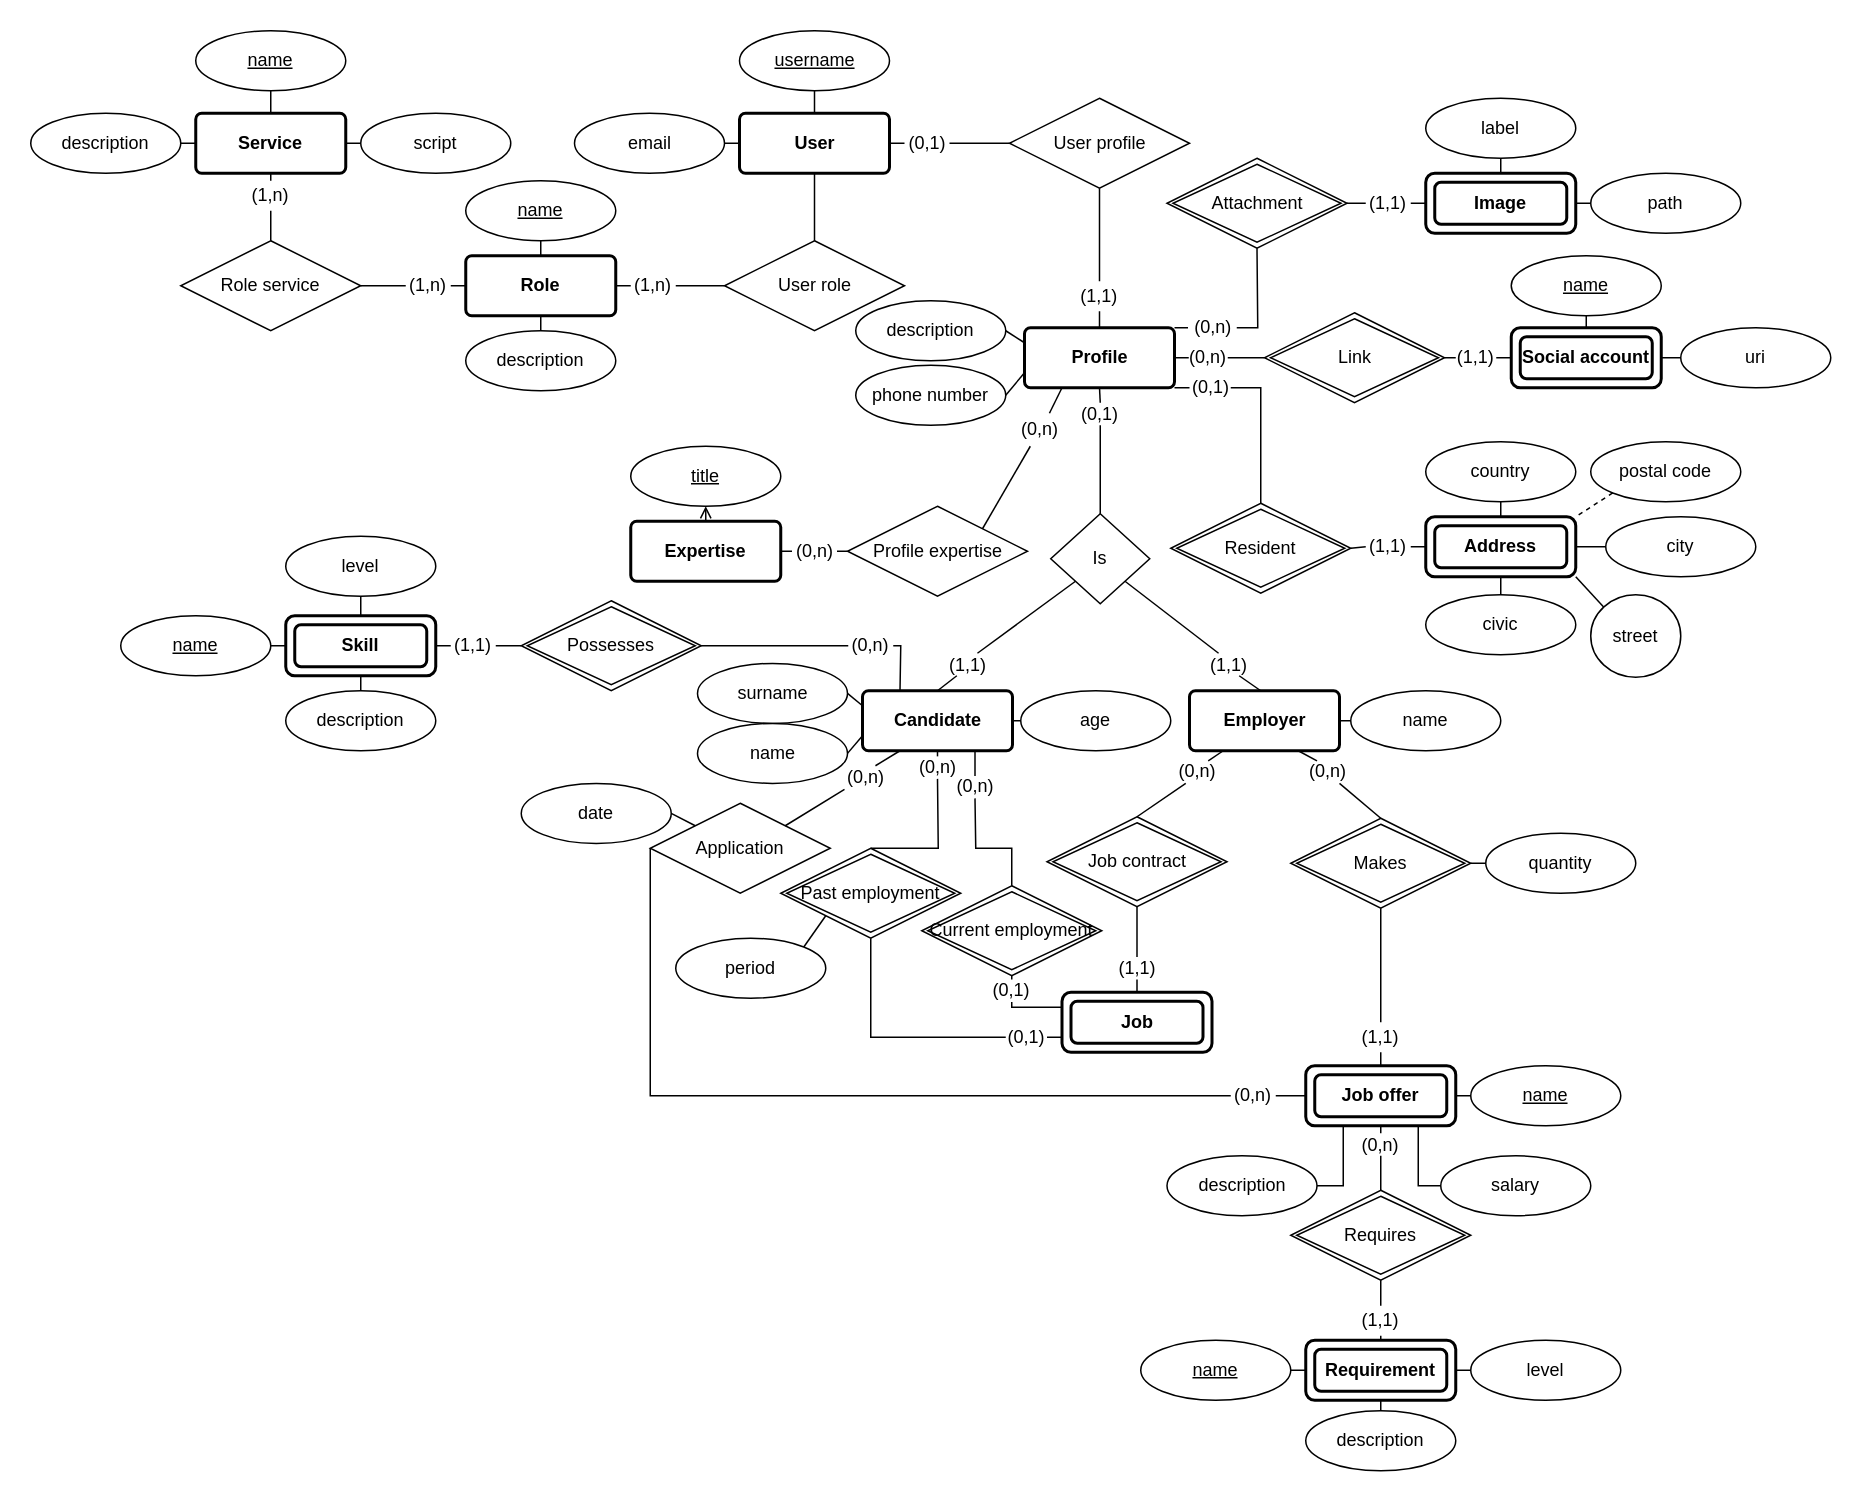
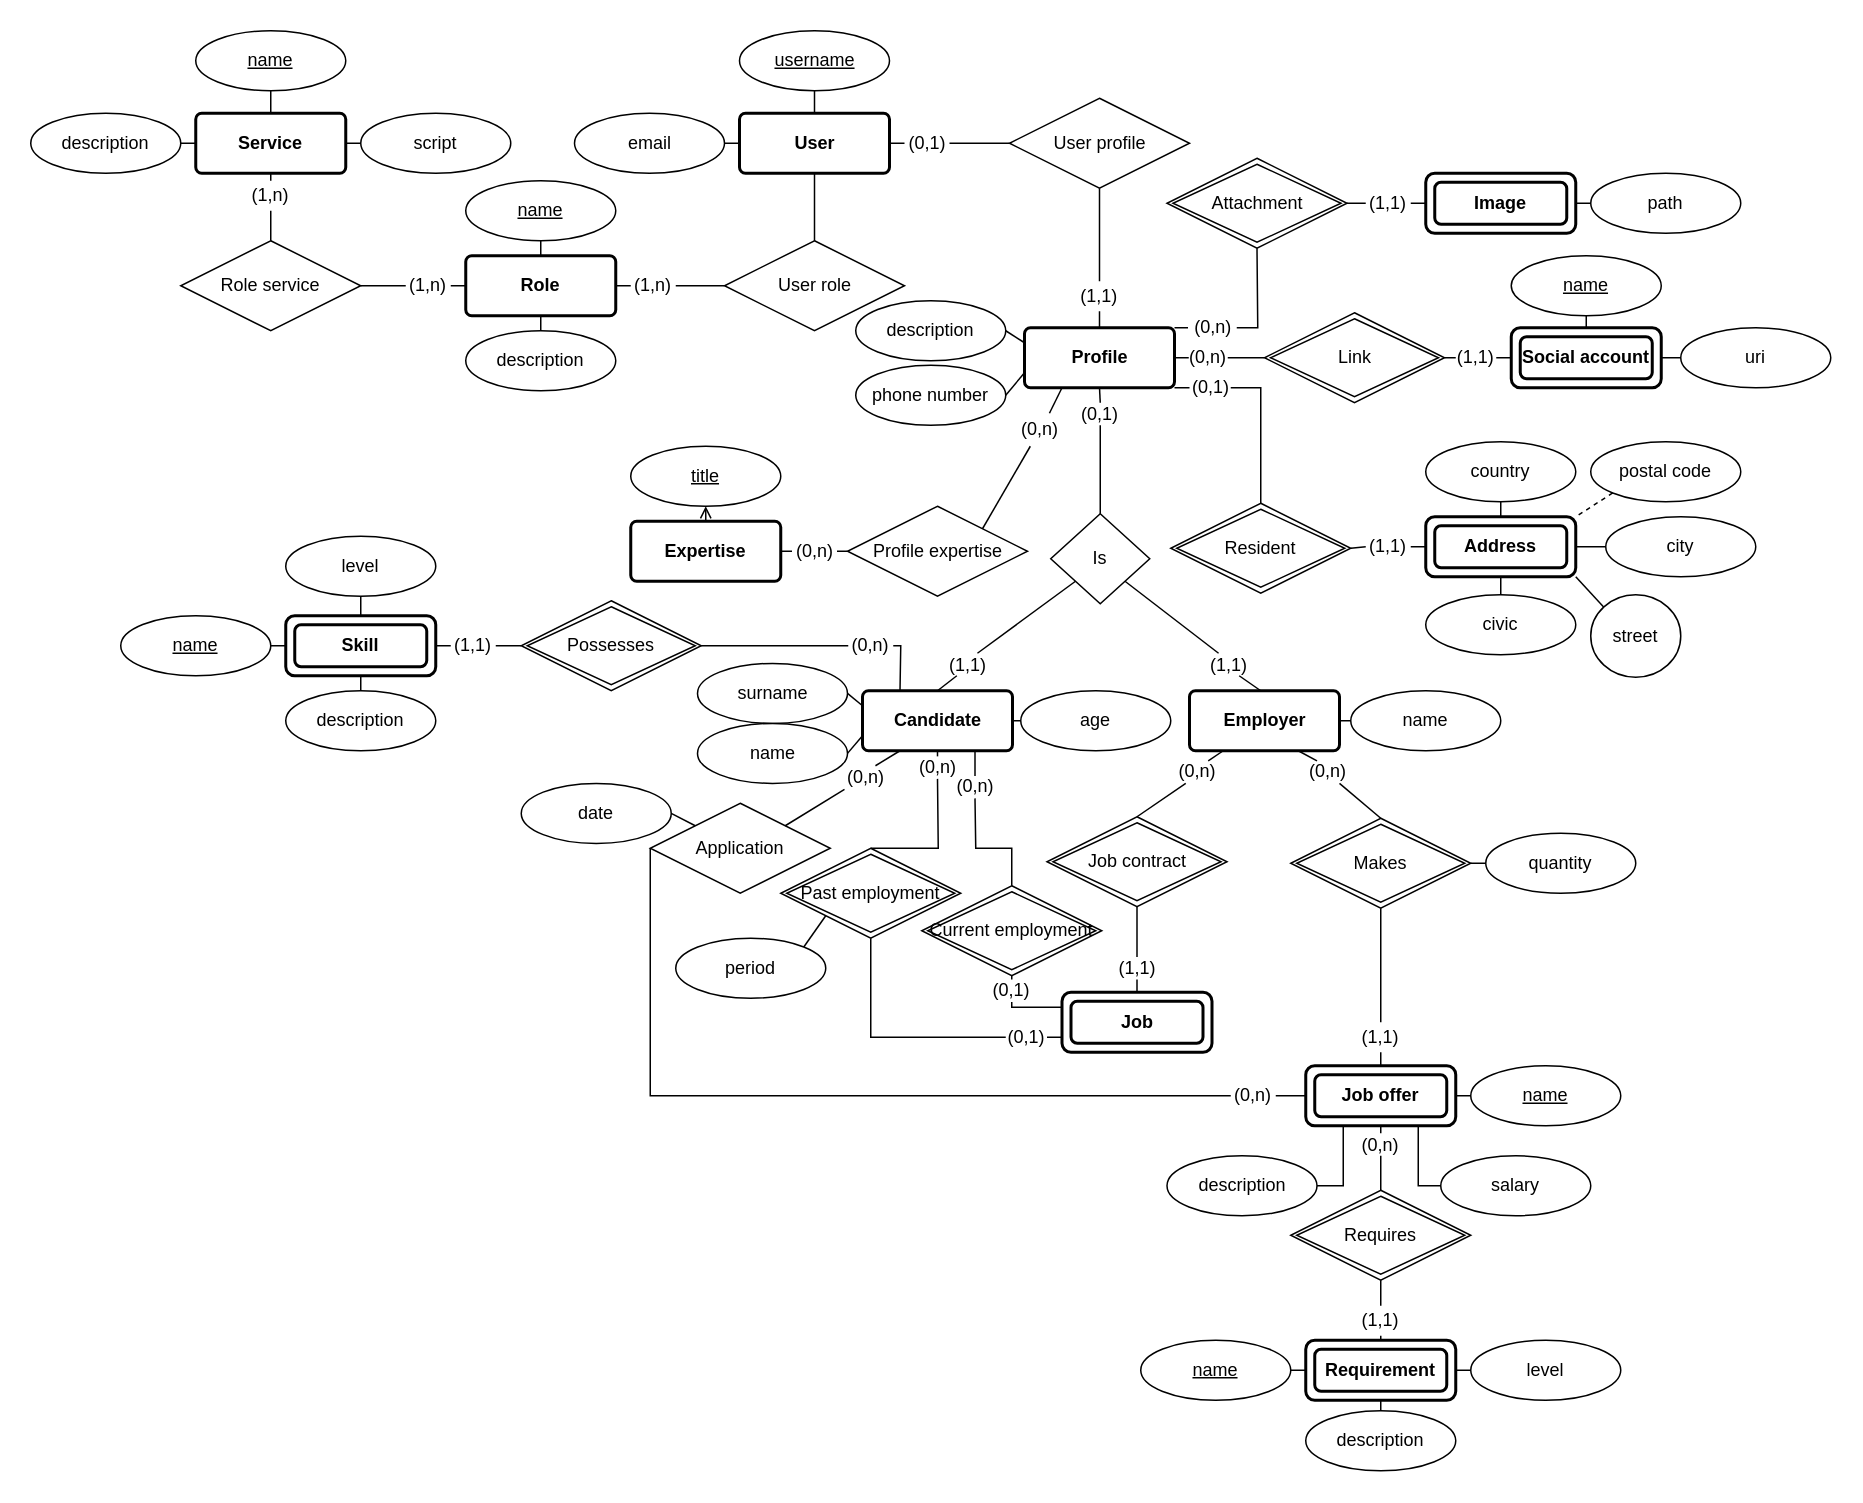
node "label": removed
edge "label" -- "Image": removed
